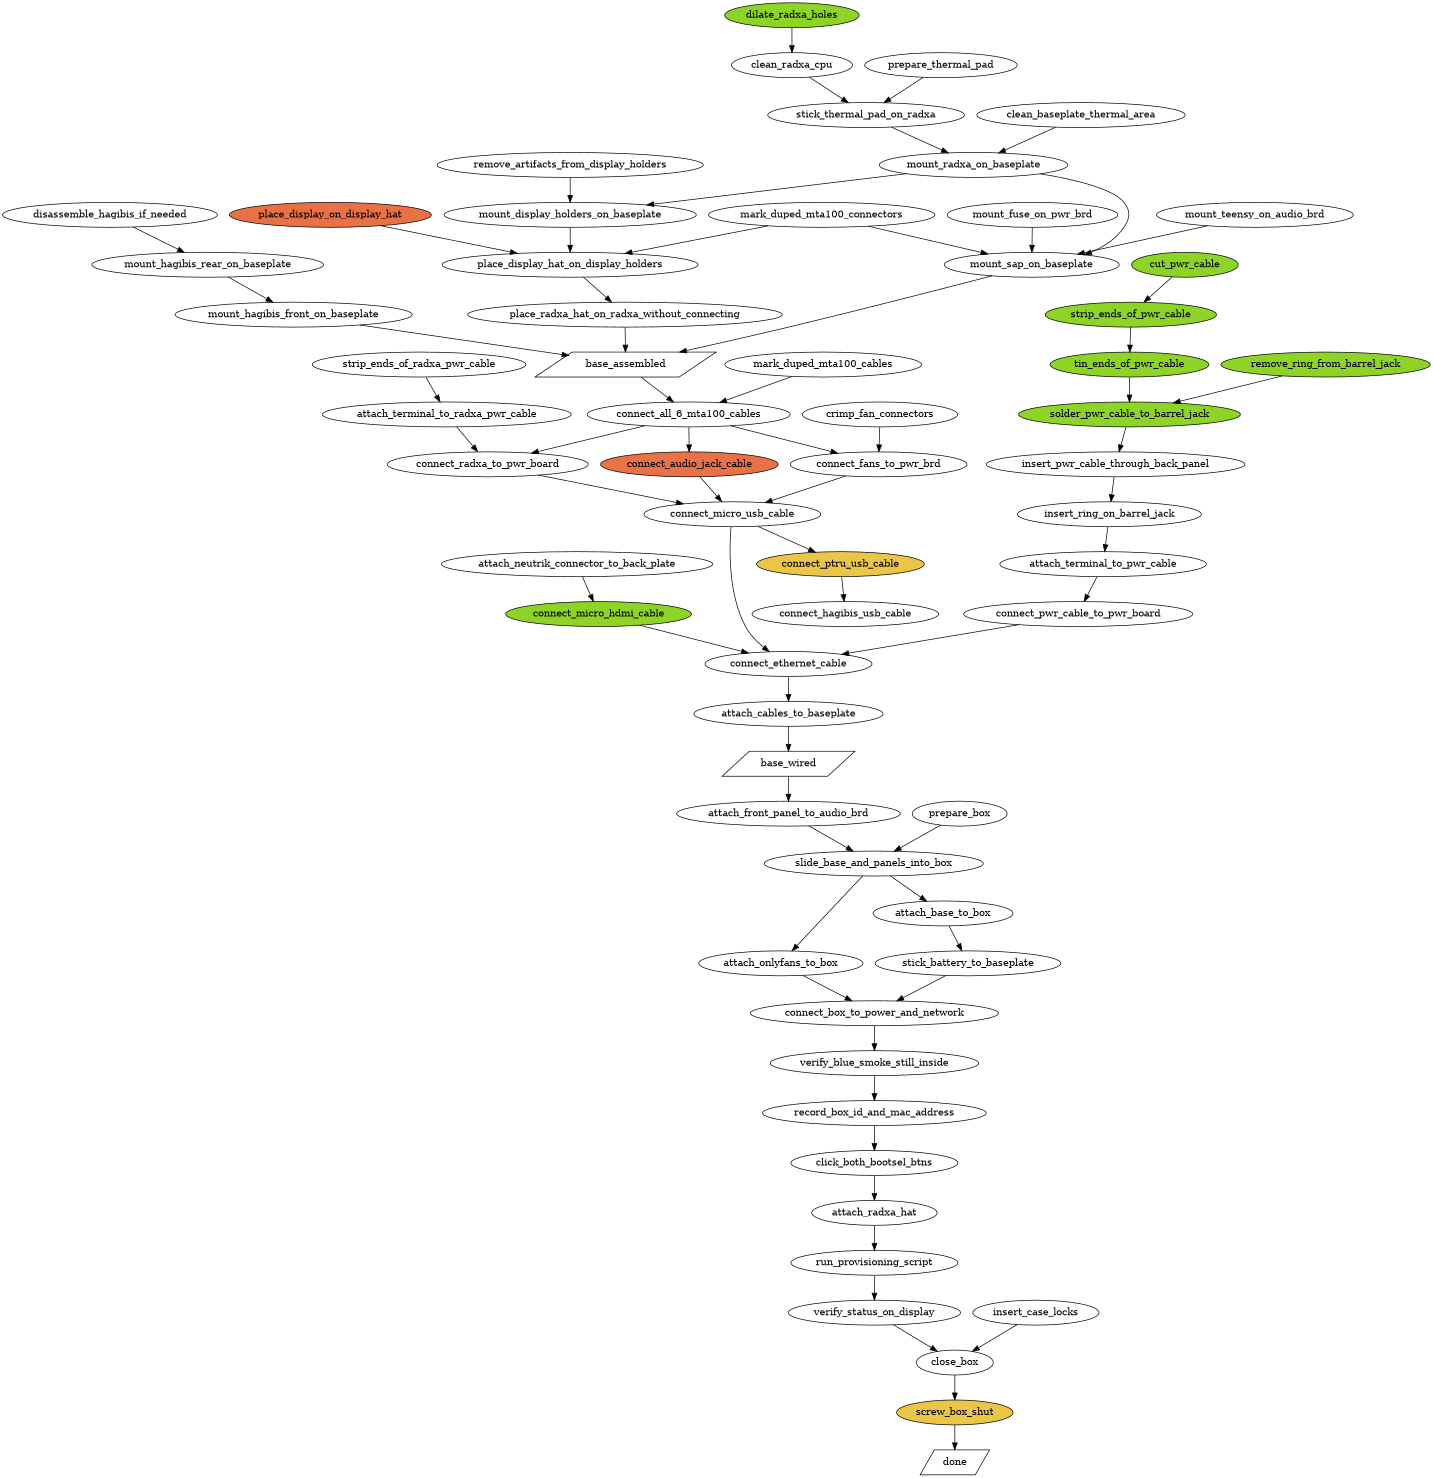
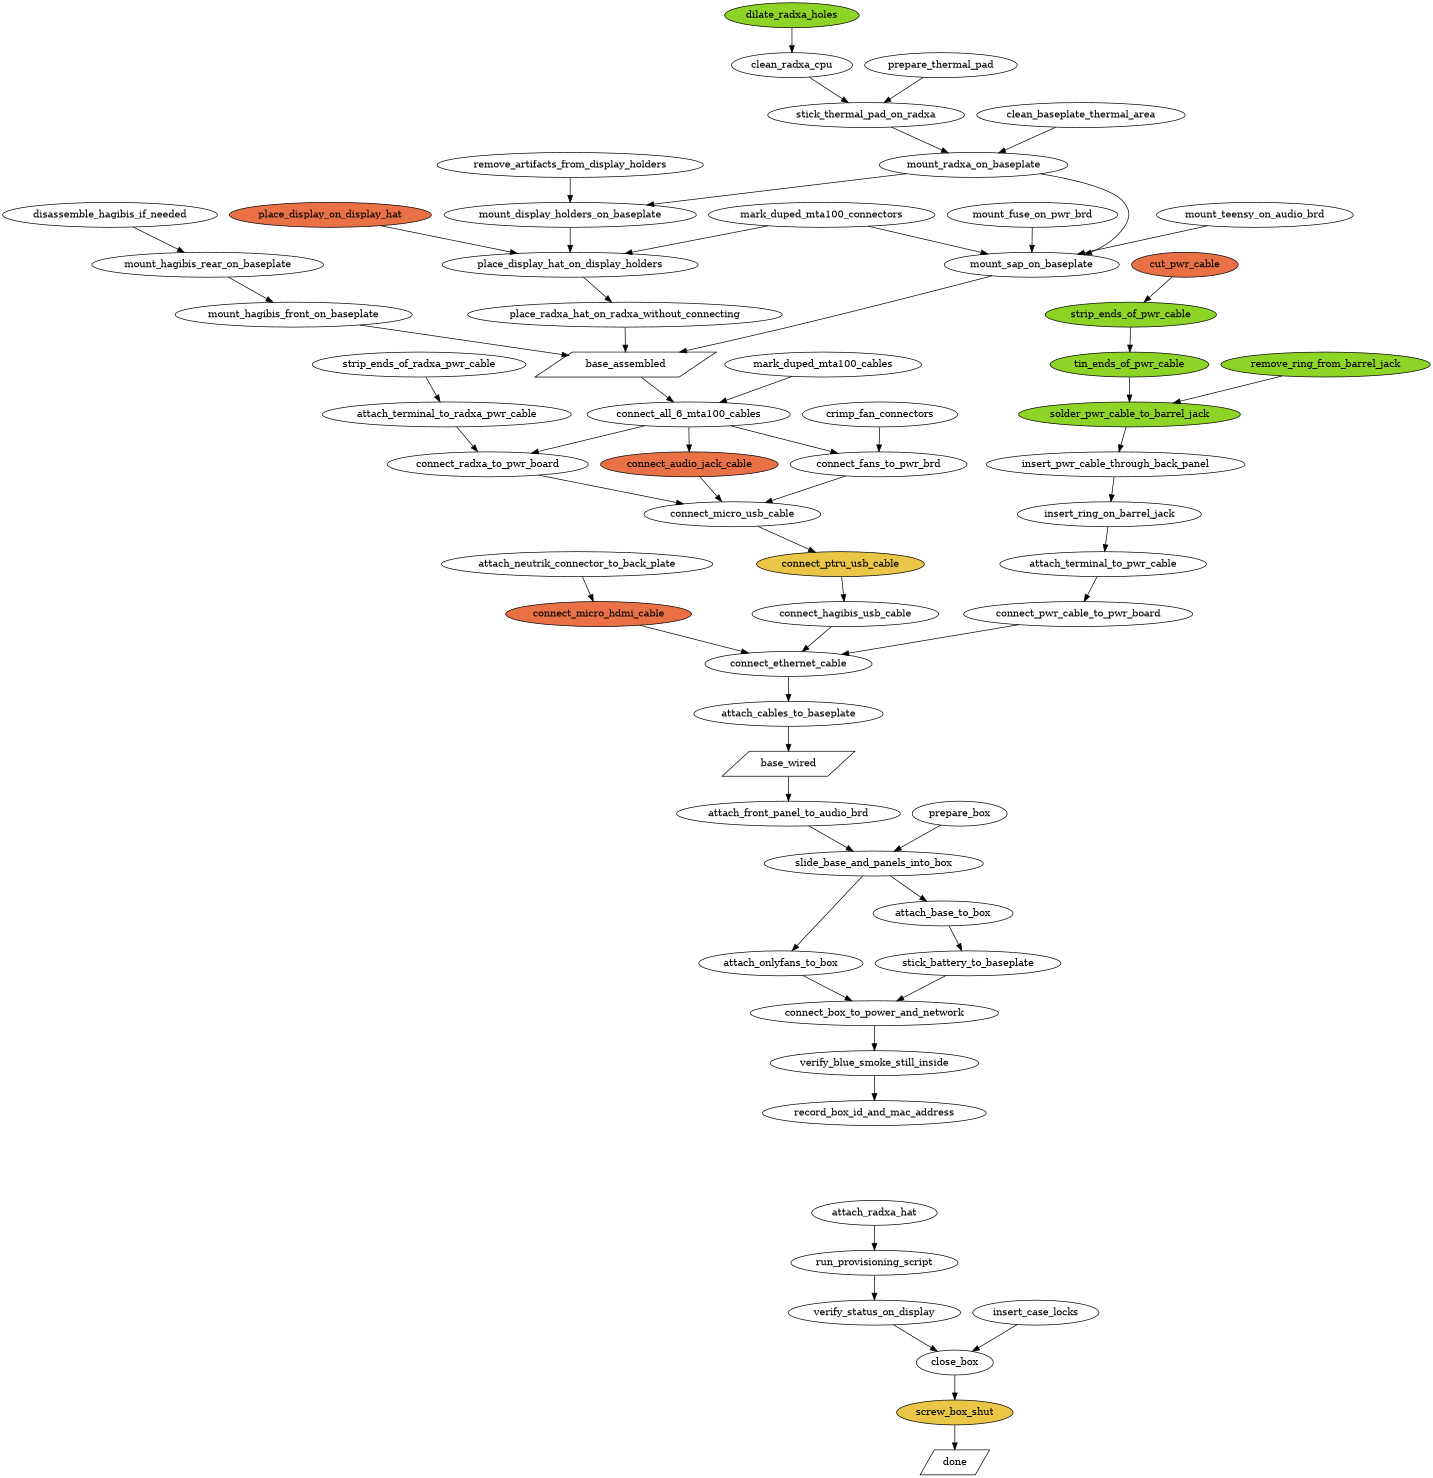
node "cut_pwr_cable": fillcolor #8dd427 -> #ea7146
edge "connect_micro_usb_cable" -> "connect_ethernet_cable": now "connect_hagibis_usb_cable" -> "connect_ethernet_cable"
node "connect_micro_hdmi_cable": fillcolor #8dd427 -> #ea7146
node "click_both_bootsel_btns": removed
